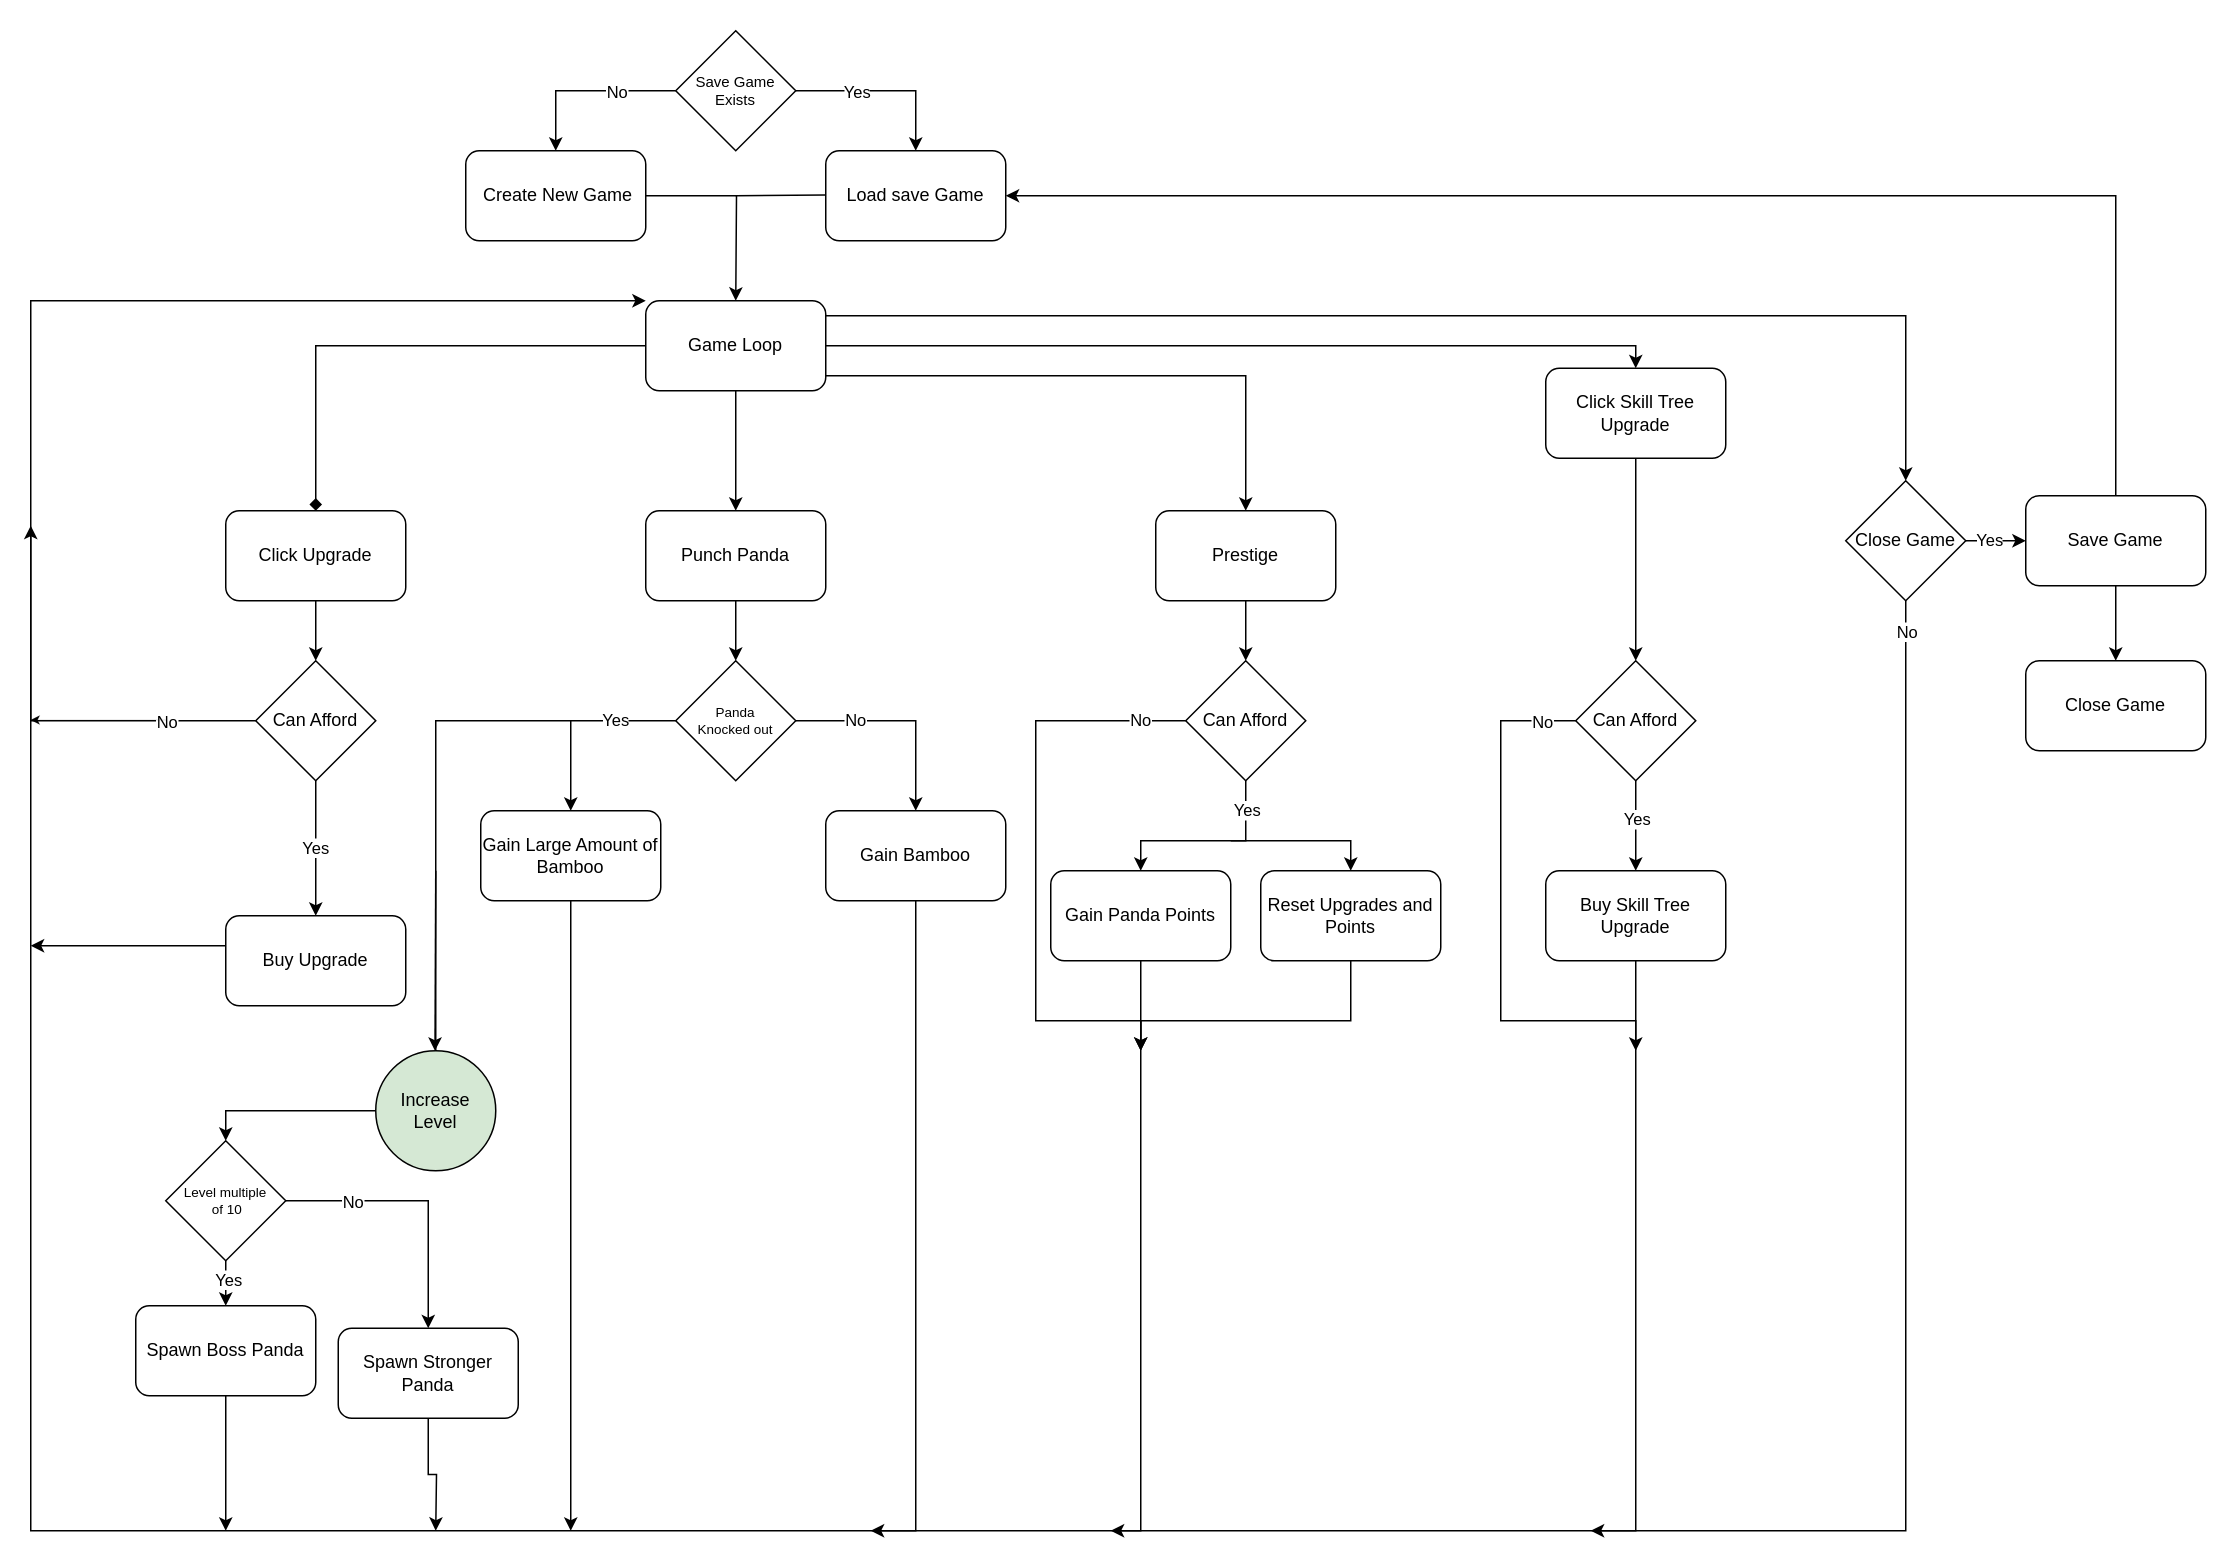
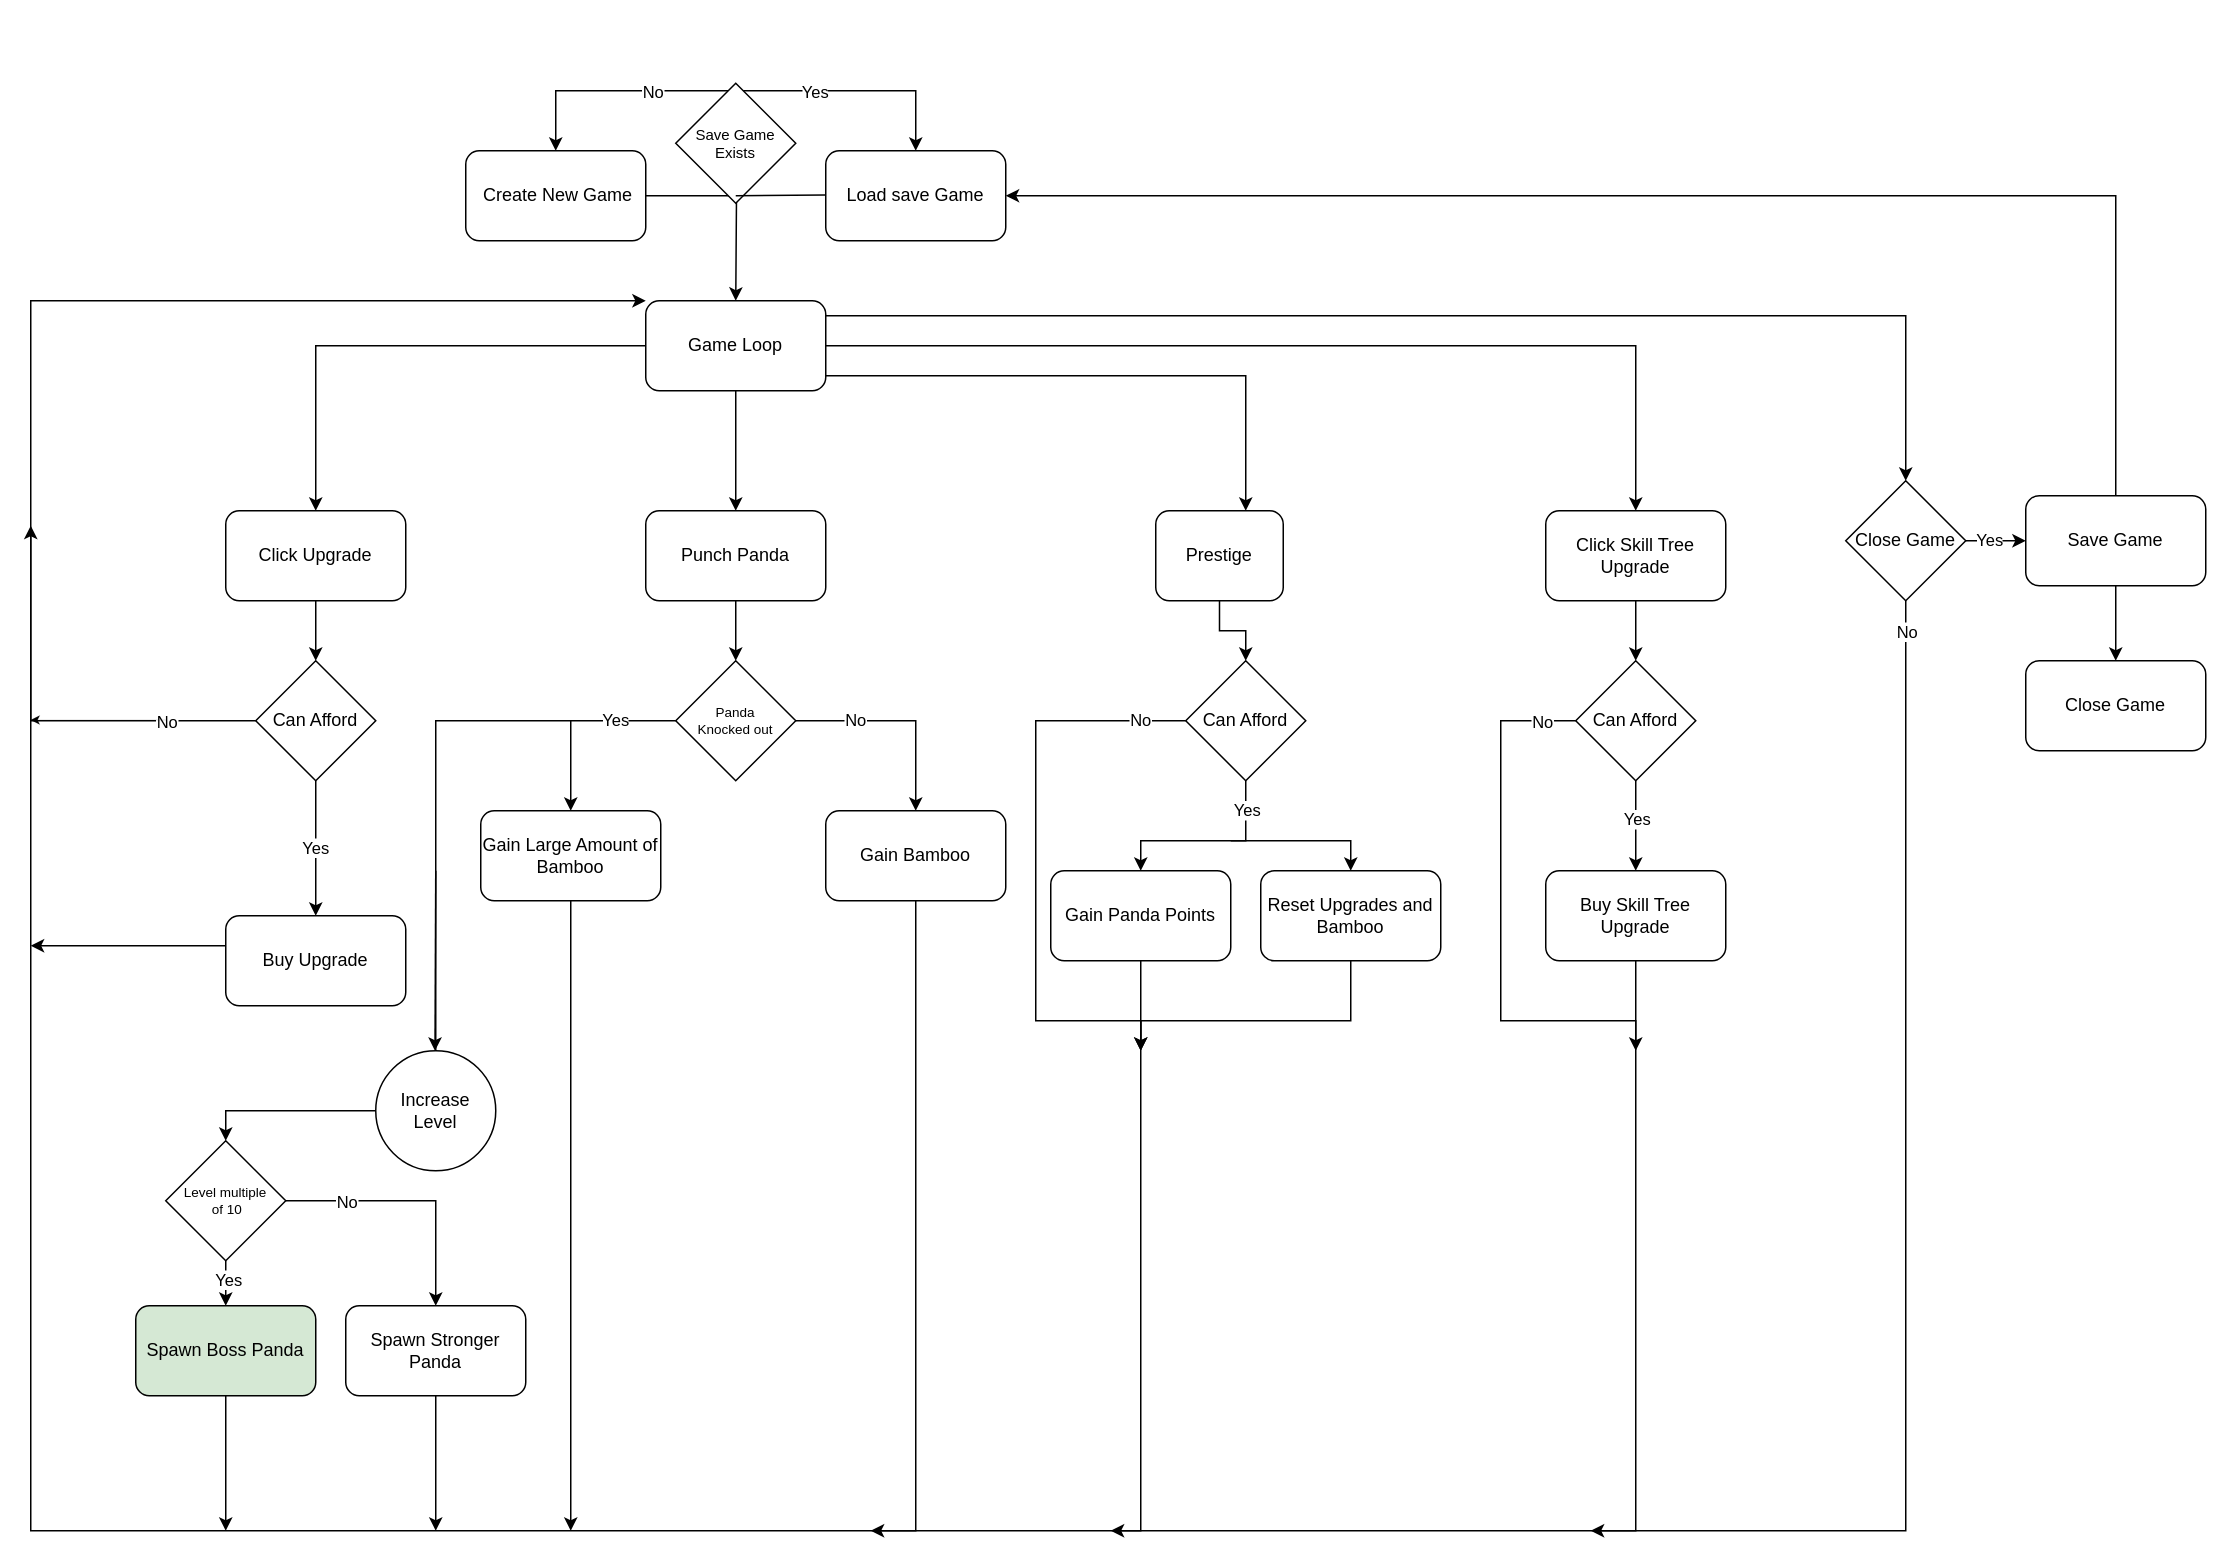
node "Save Game Exists": moved (736, 91) -> (736, 143)
node "Click Skill Tree Upgrade": moved (1636, 413) -> (1636, 556)
edge "Game Loop" -> "Click Upgrade": arrowhead diamond -> classic
node "Prestige": size 180x90 -> 128x90
node "Reset Upgrades and Points": label "Reset Upgrades and Points" -> "Reset Upgrades and Bamboo"
node "Increase Level": fillcolor #d5e8d4 -> #ffffff
node "Spawn Boss Panda": fillcolor #ffffff -> #d5e8d4
node "Spawn Stronger Panda": moved (428, 1373) -> (436, 1351)
